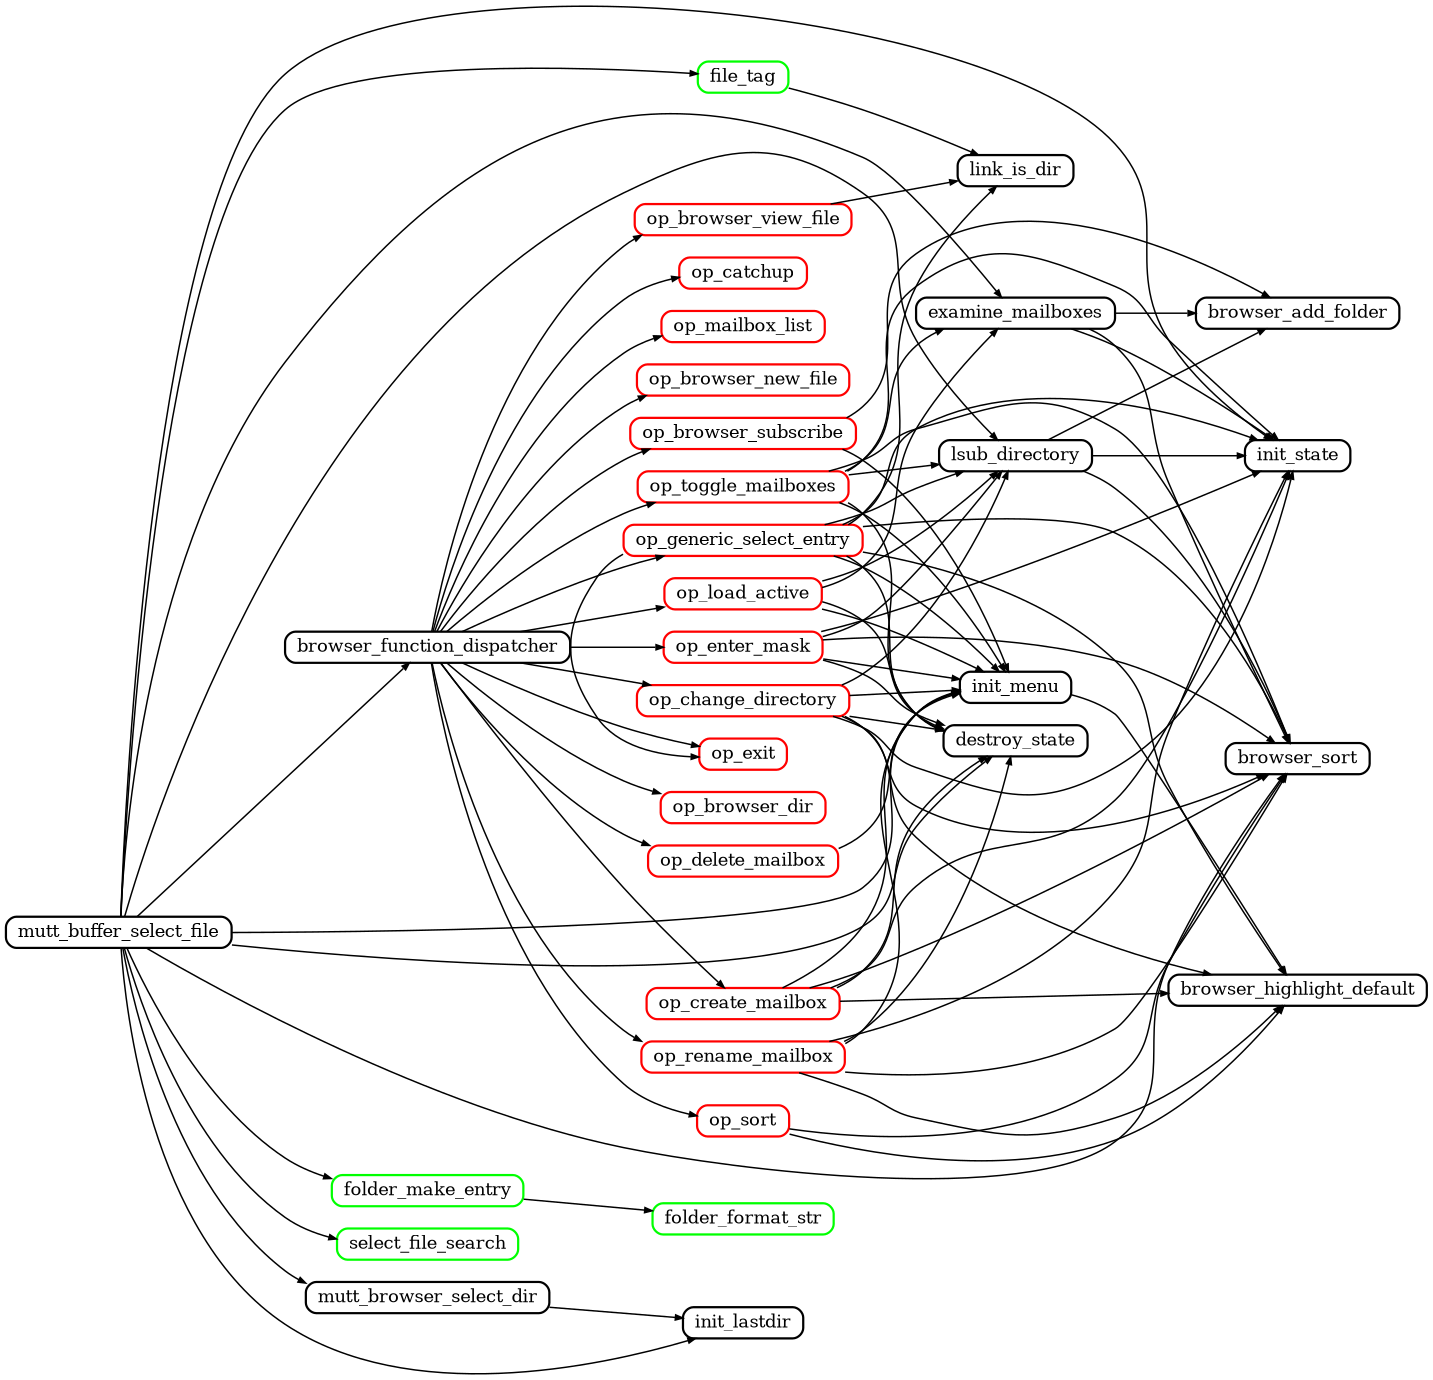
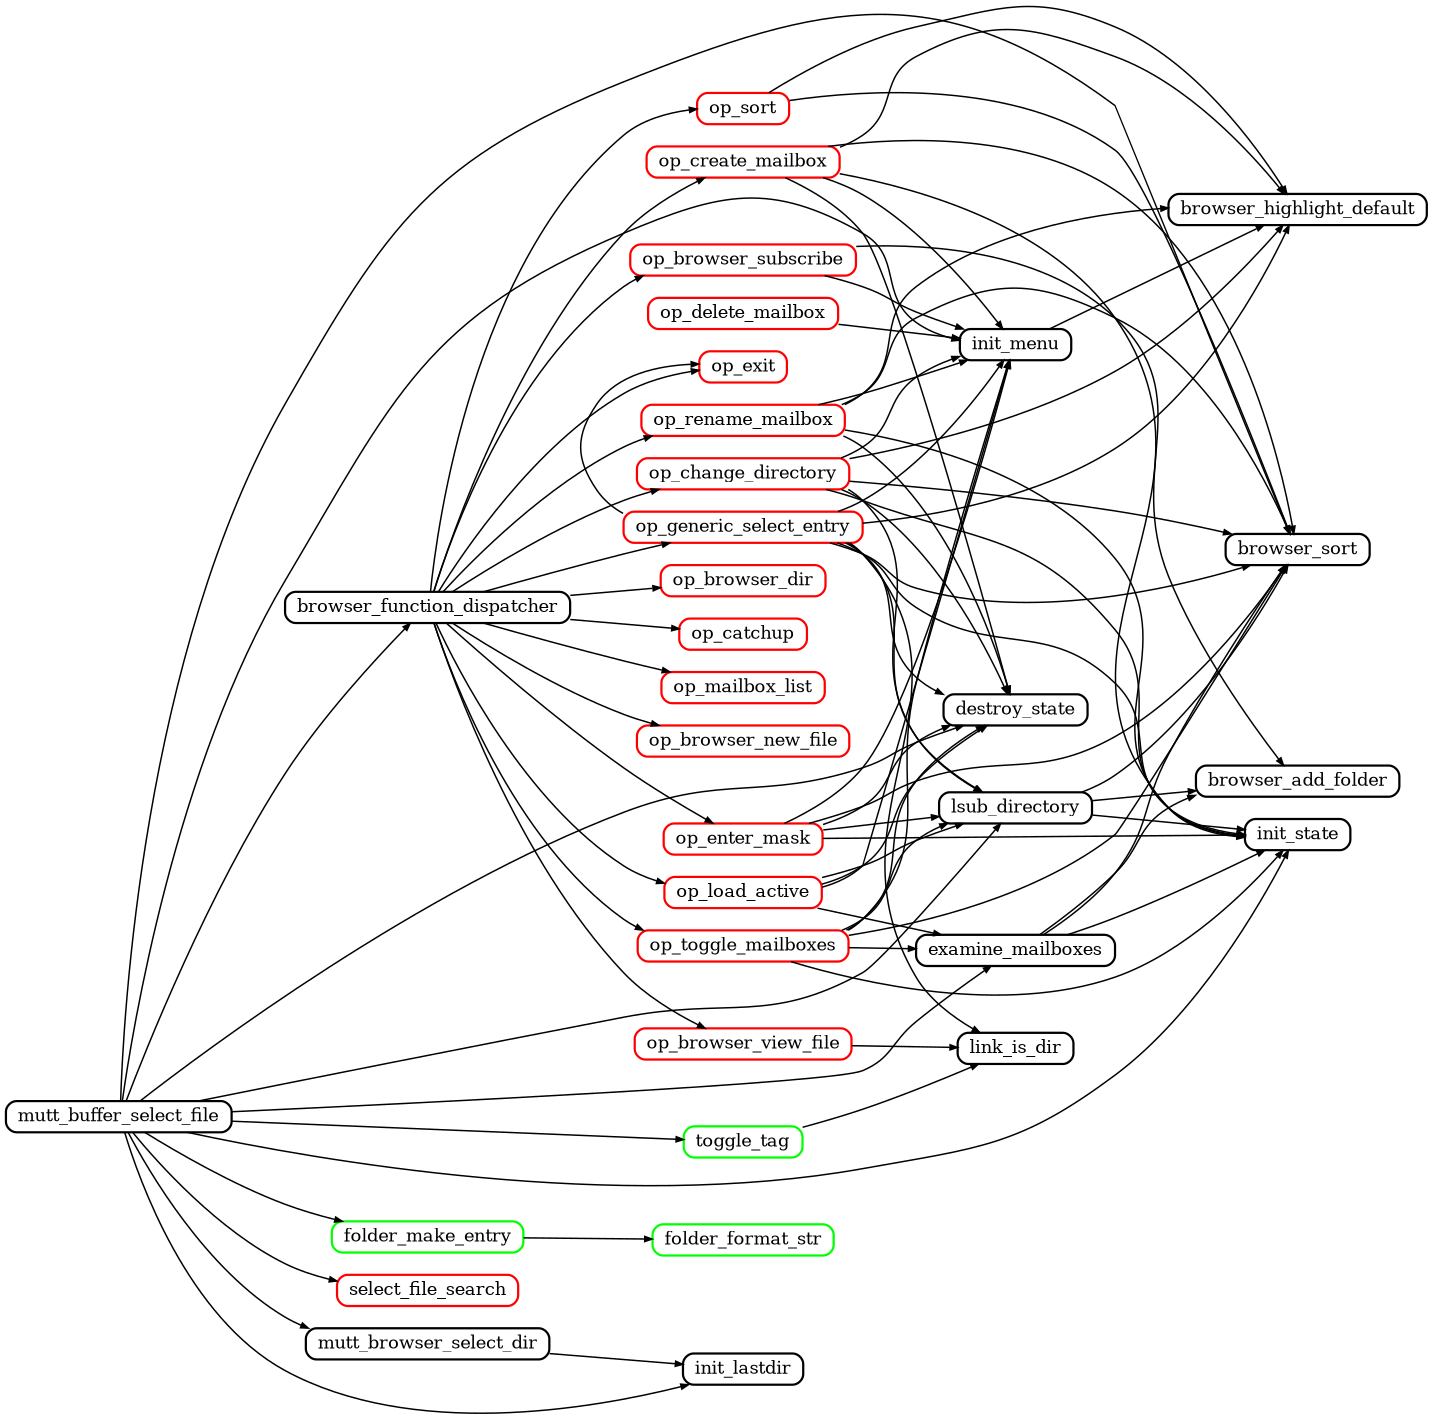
node "file_tag": label "file_tag" -> "toggle_tag"
edge "browser_function_dispatcher" -> "op_delete_mailbox": removed
node "select_file_search": color #00ff00 -> red
